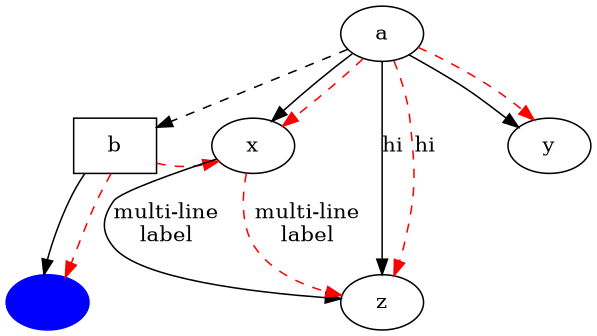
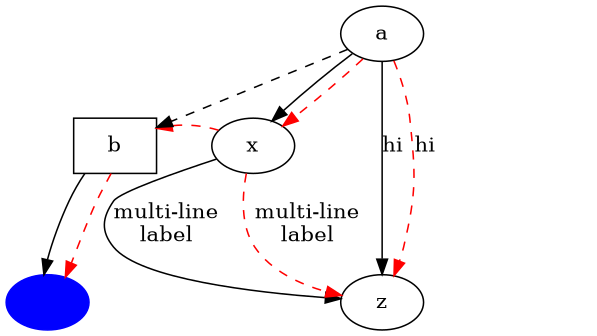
node "y": removed
edge "b" -> "x": reversed
